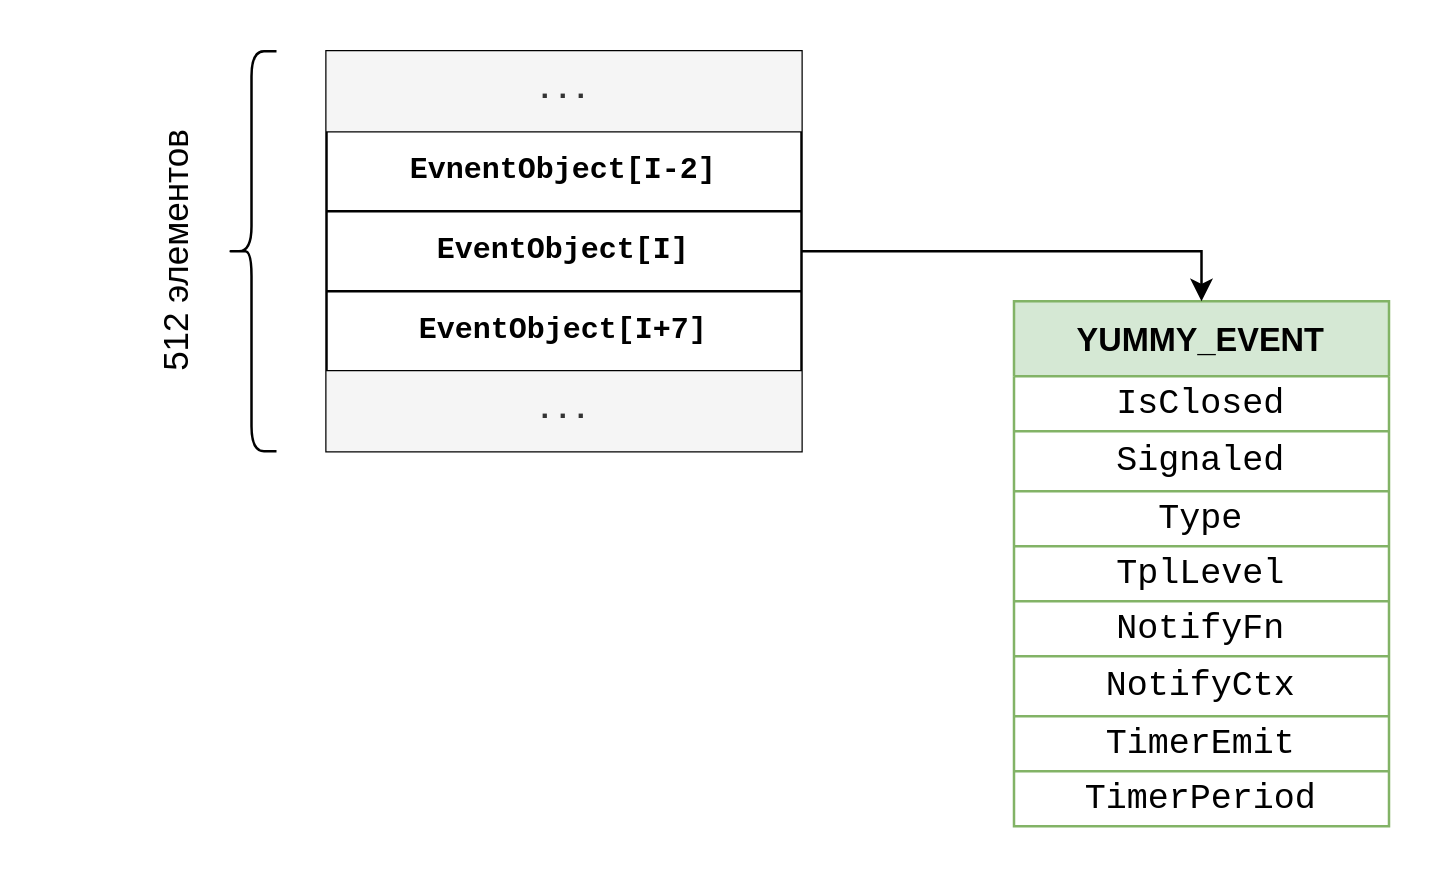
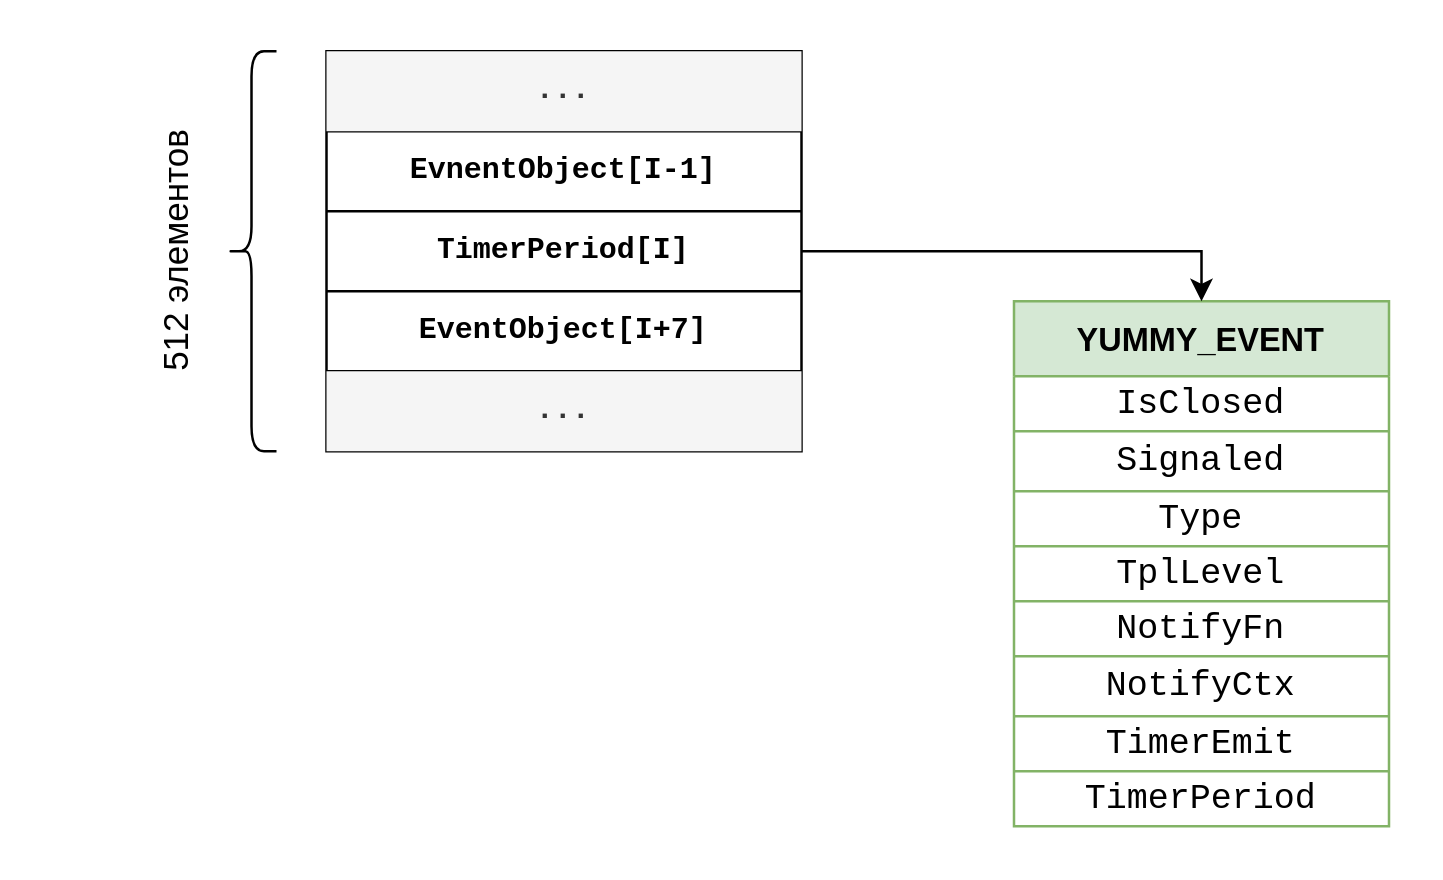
node "EvnentObject[I-2]": label "EvnentObject[I-2]" -> "EvnentObject[I-1]"
node "EventObject[I]": label "EventObject[I]" -> "TimerPeriod[I]"
